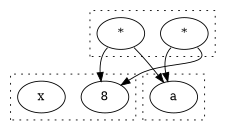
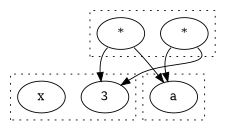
node "8": label "8" -> "3"
